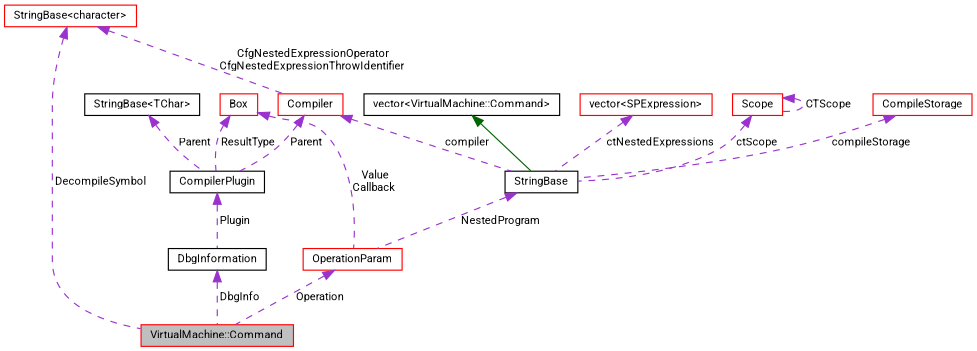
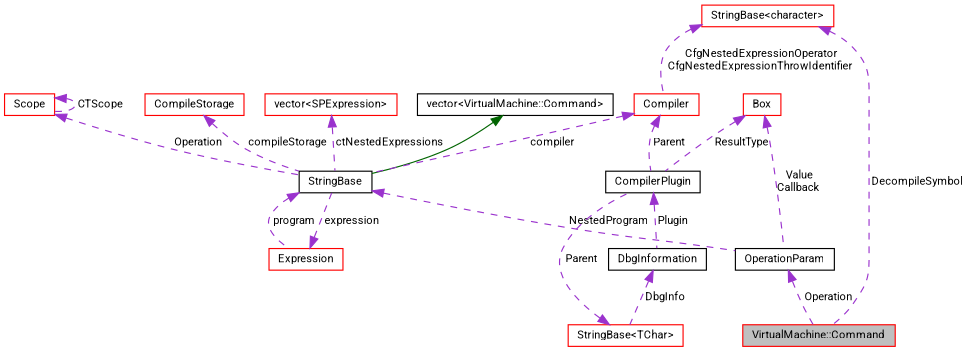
node "StringBase<TChar>": color black -> red
edge "StringBase" -> "Scope": label " ctScope" -> " Operation"
node "Expression": added
node "OperationParam": color red -> black
edge "VirtualMachine::Command" -> "DbgInformation": now "StringBase<TChar>" -> "DbgInformation"
